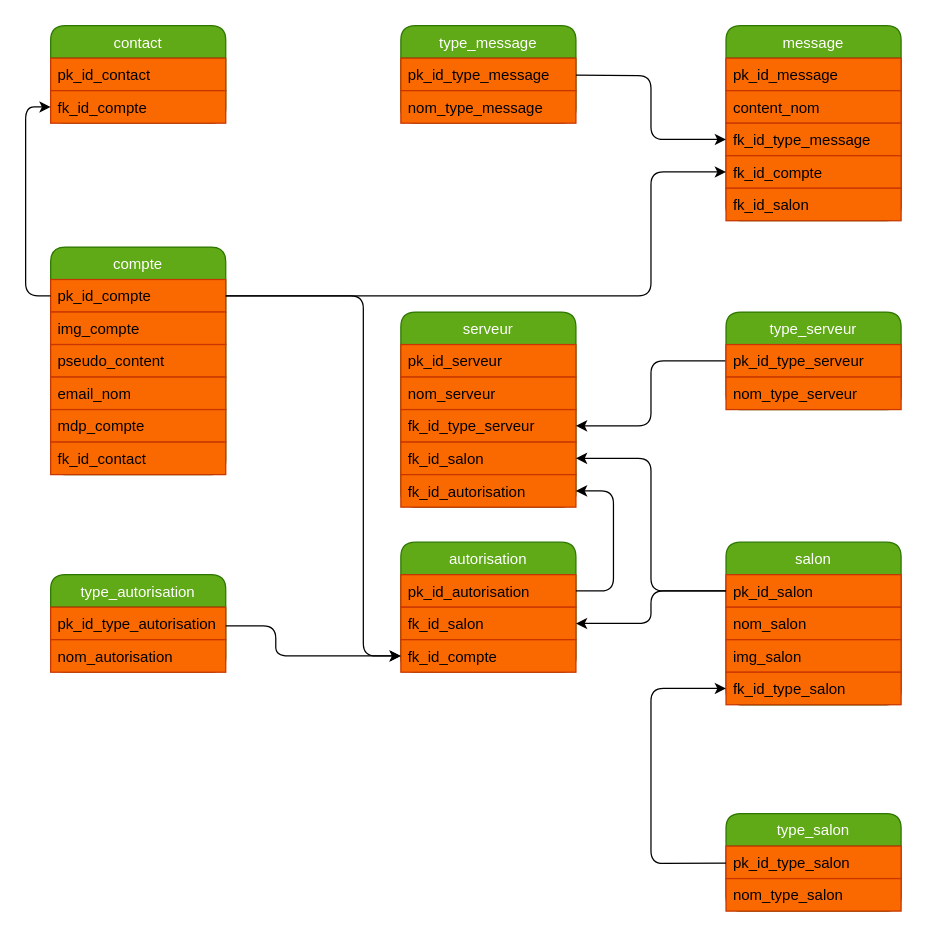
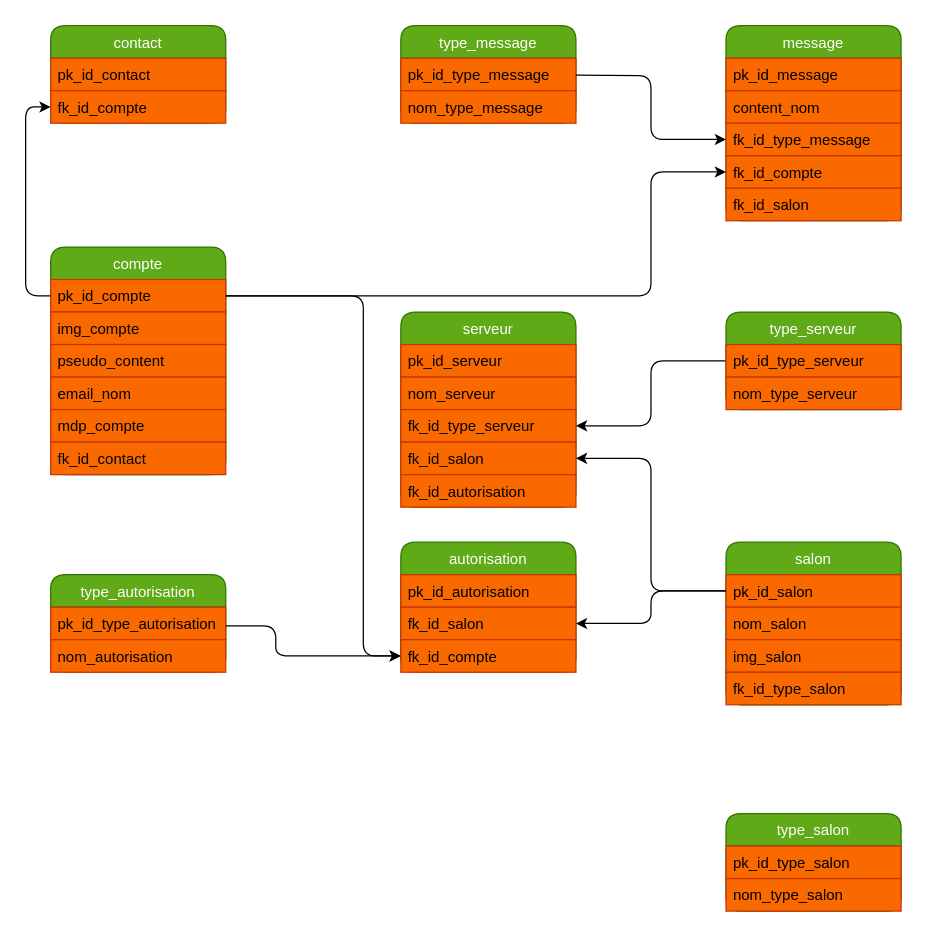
edge "pk_id_autorisation" -> "fk_id_autorisation": removed
edge "pk_id_type_salon" -> "fk_id_type_salon": removed
